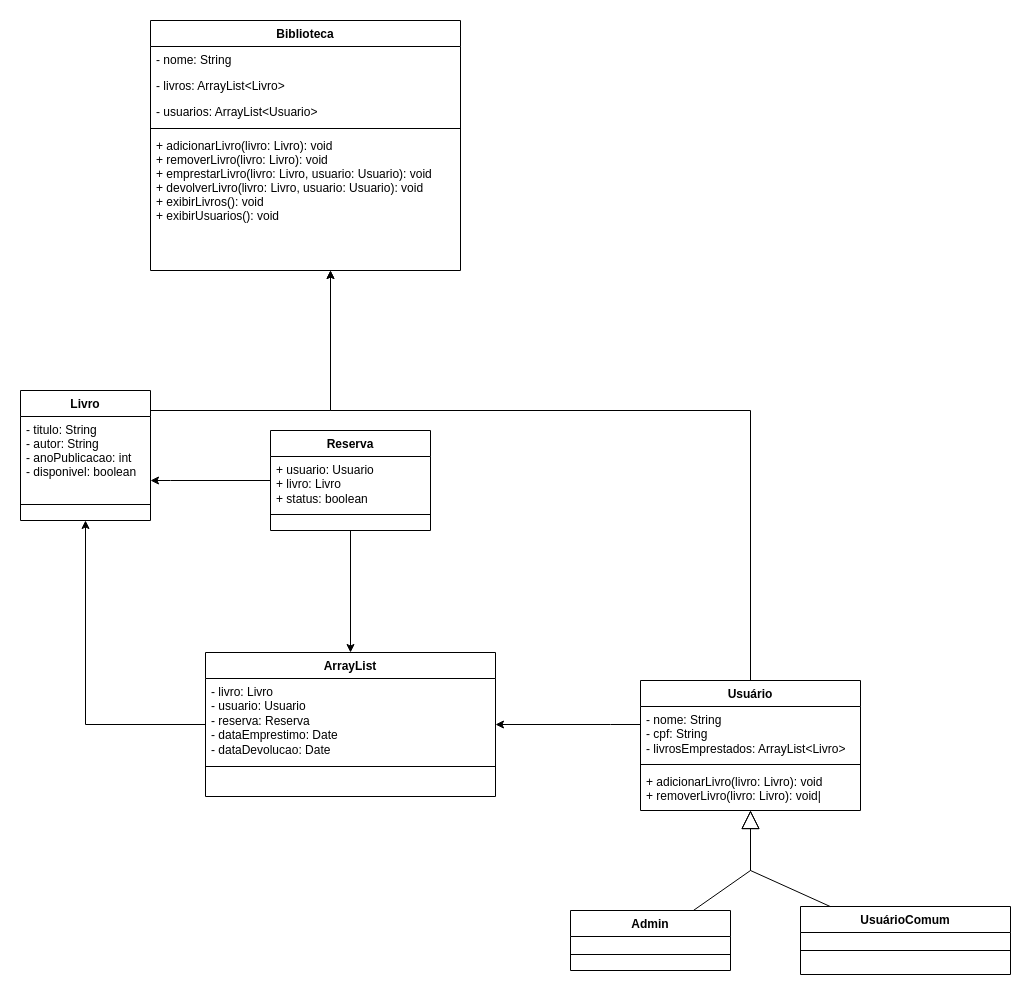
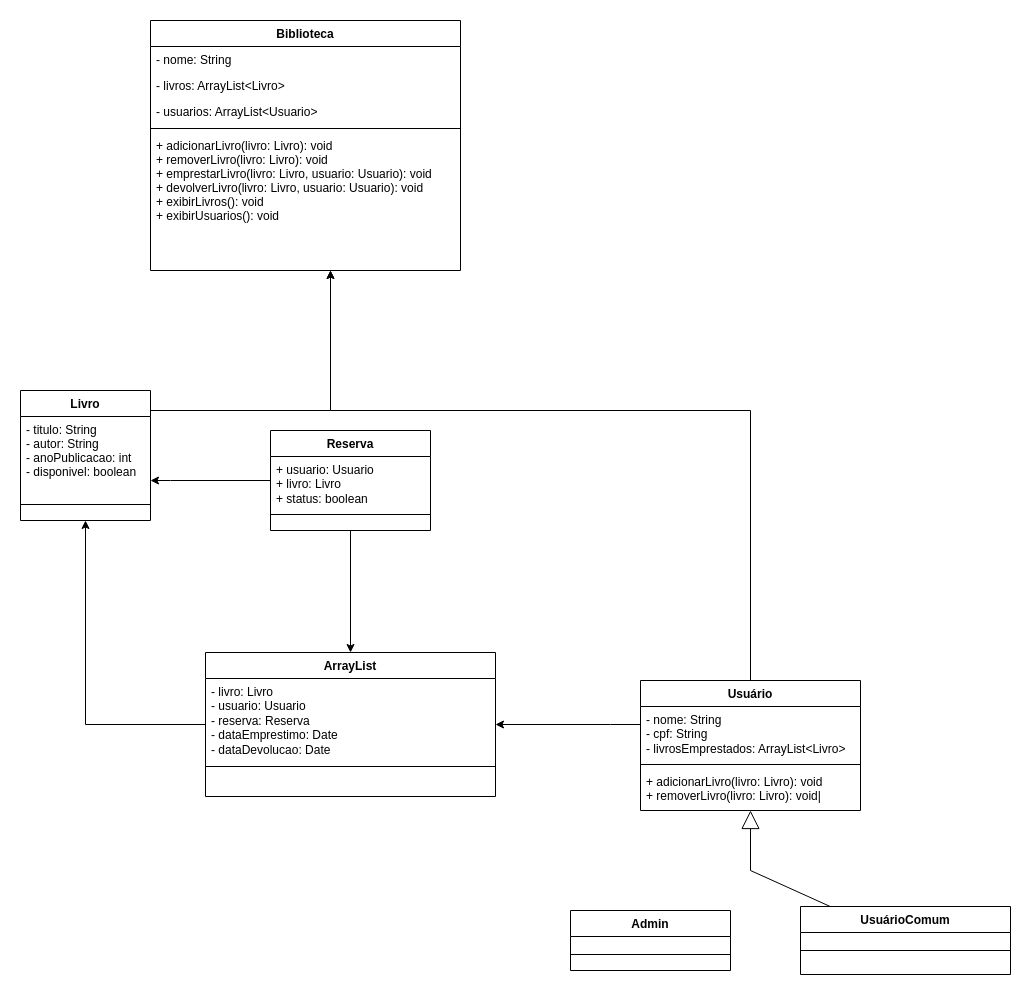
edge "Admin" -> "Usuário": removed
